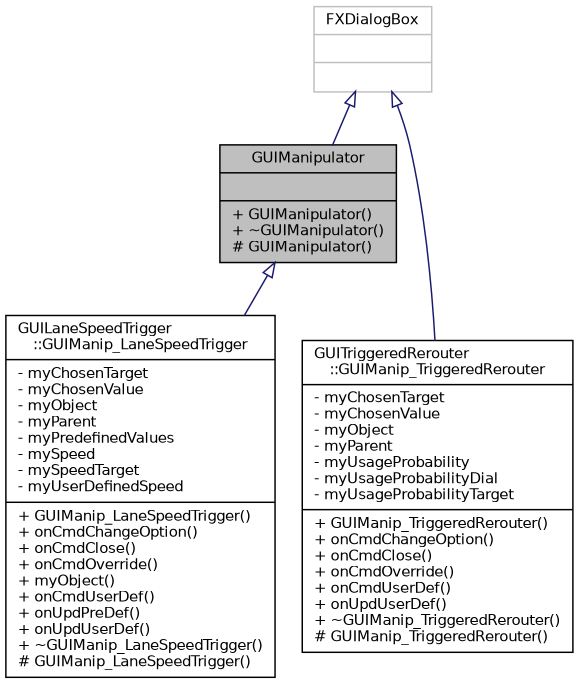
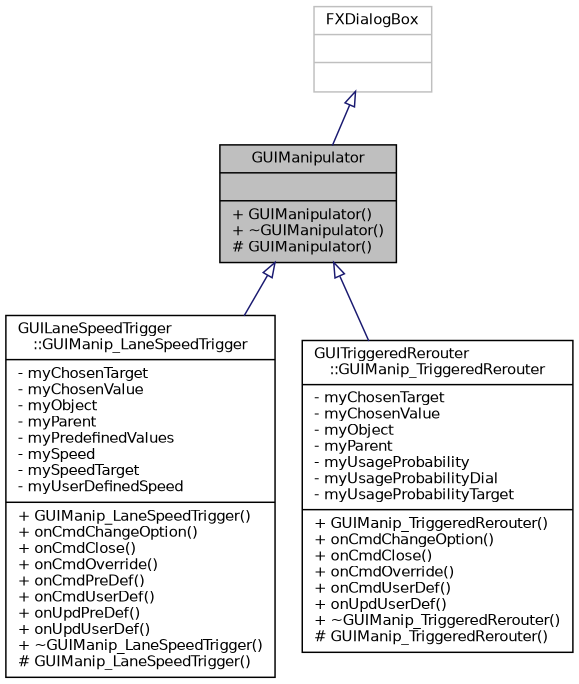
edge "GUITriggeredRerouter" -> "FXDialogBox": now "GUITriggeredRerouter" -> "GUIManipulator"
node "GUILaneSpeedTrigger": text "+ myObject()" -> "+ onCmdPreDef()"
